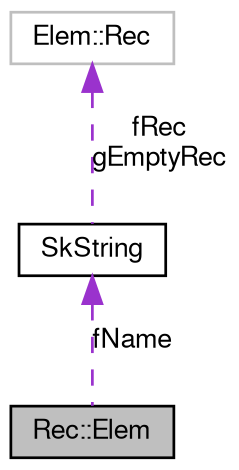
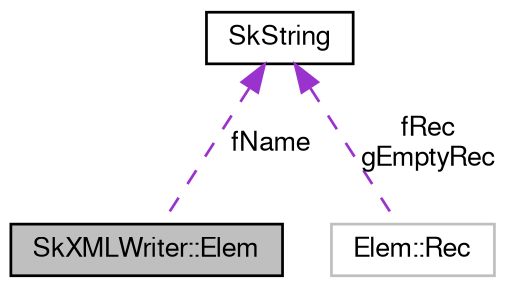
edge "SkString" -> "Elem::Rec": reversed
node "Rec::Elem": label "Rec::Elem" -> "SkXMLWriter::Elem"
